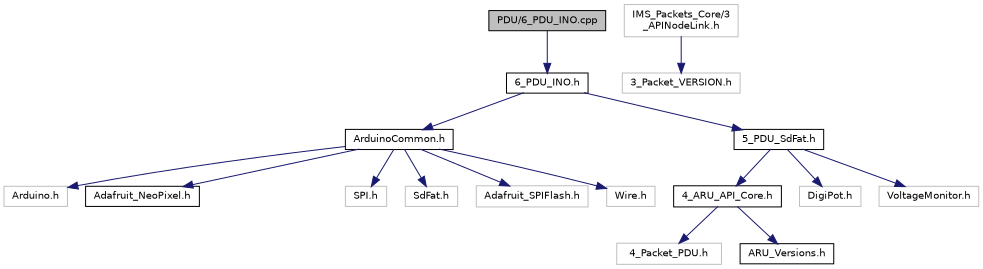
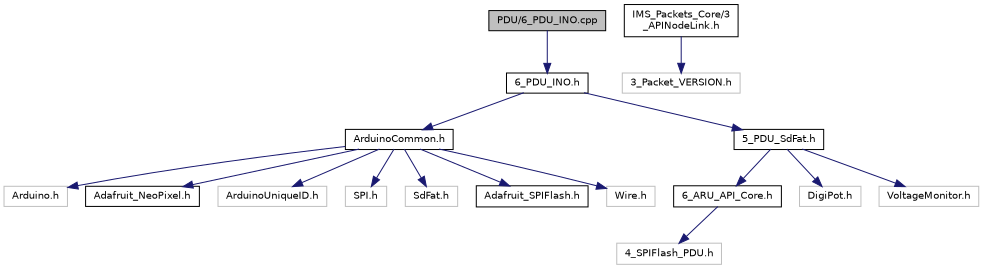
node "IMS_Packets_Core/3 _APINodeLink.h": color grey75 -> black
node "ArduinoUniqueID.h": added
node "Adafruit_SPIFlash.h": color grey75 -> black
node "4_ARU_API_Core.h": label "4_ARU_API_Core.h" -> "6_ARU_API_Core.h"
node "4_Packet_PDU.h": label "4_Packet_PDU.h" -> "4_SPIFlash_PDU.h"
node "ARU_Versions.h": removed
